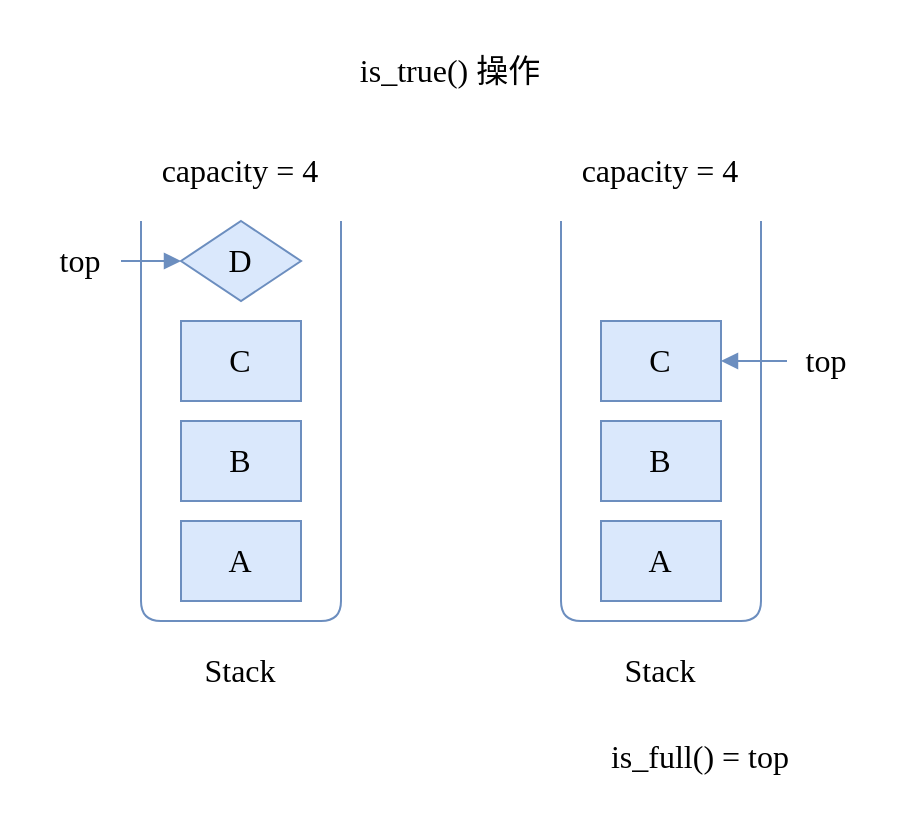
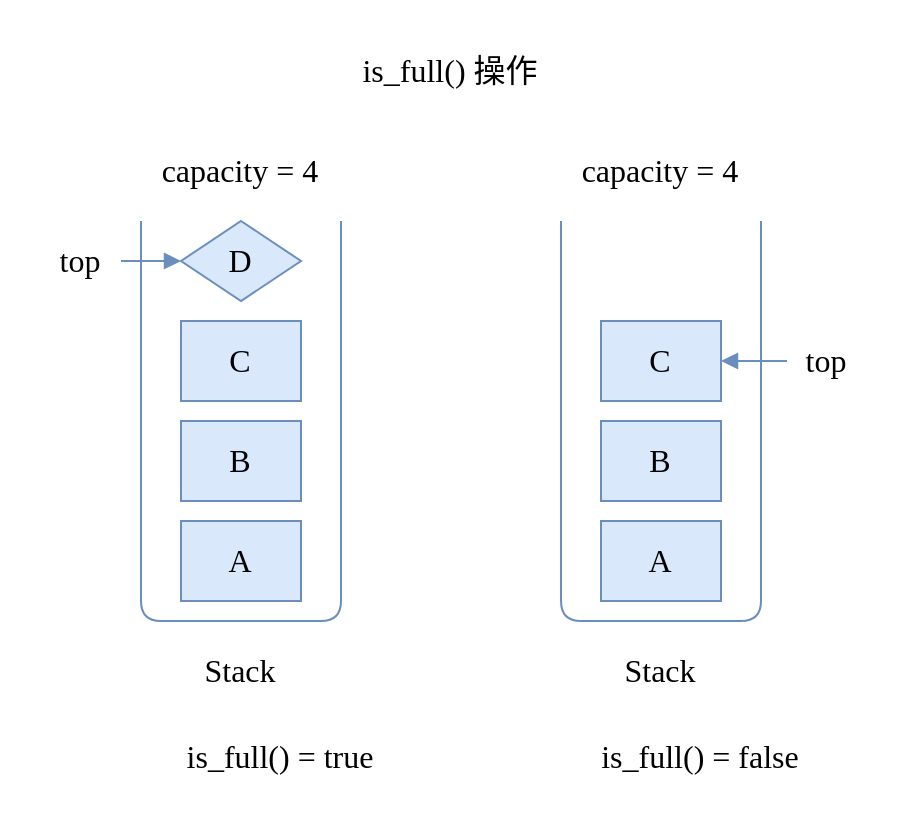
node "is_true() 操作": label "is_true() 操作" -> "is_full() 操作"
node "is_full() = true": added
node "is_full() = top": label "is_full() = top" -> "is_full() = false"
